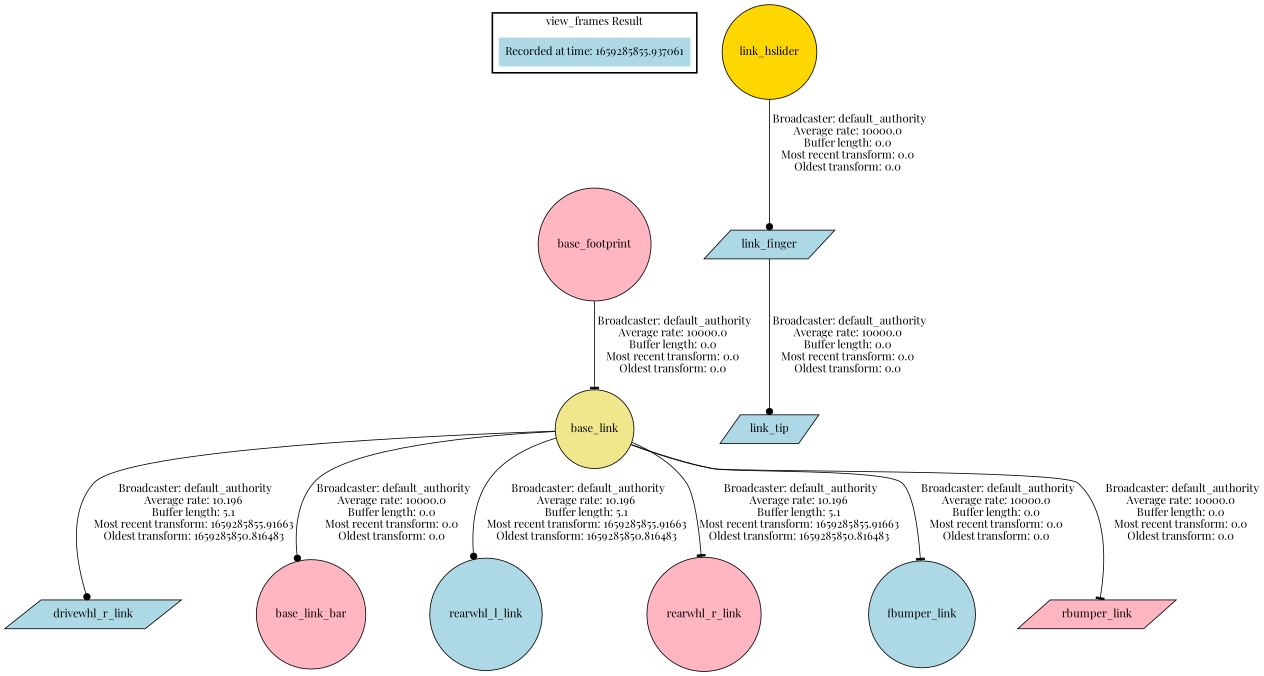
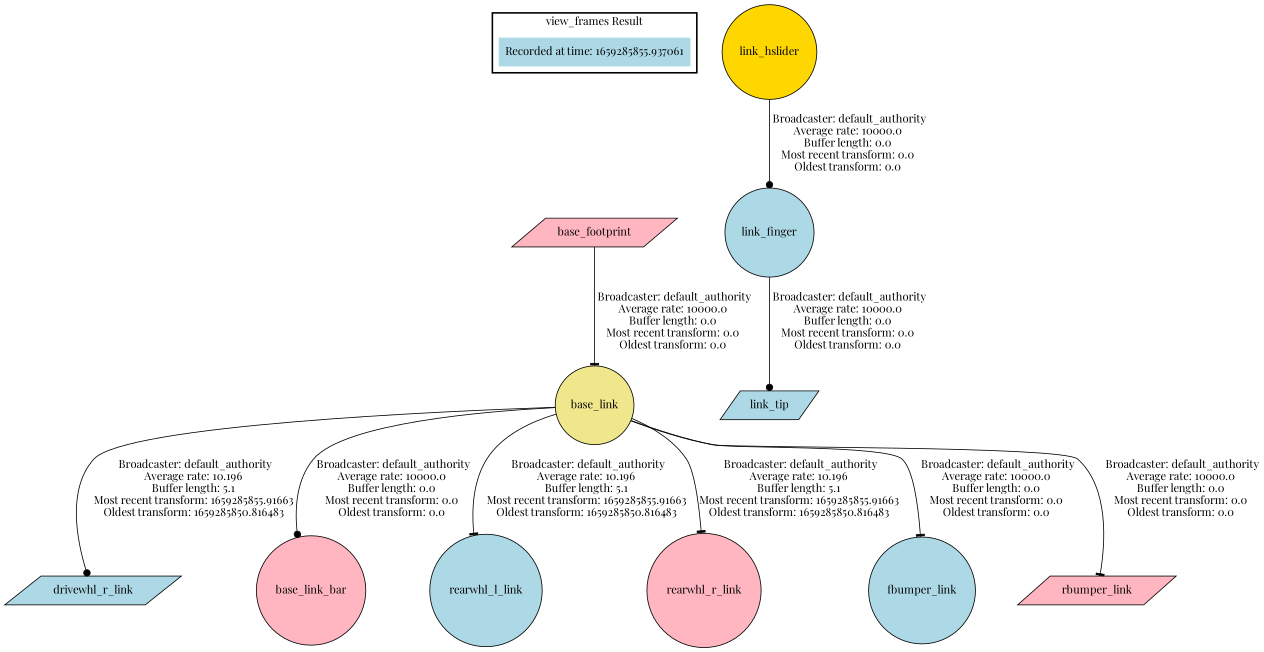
node "base_footprint": shape circle -> parallelogram
node "link_finger": shape parallelogram -> circle
edge "base_link" -> "rearwhl_l_link": arrowhead dot -> tee
